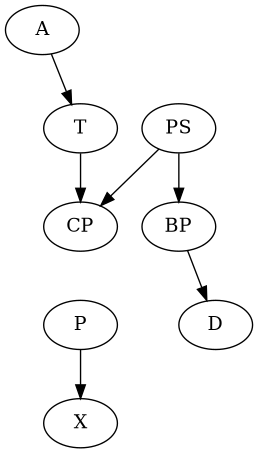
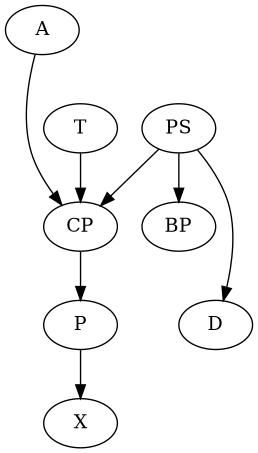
edge "A" -> "T": now "A" -> "CP"
edge "CP" -> "P": added
edge "BP" -> "D": now "PS" -> "D"
